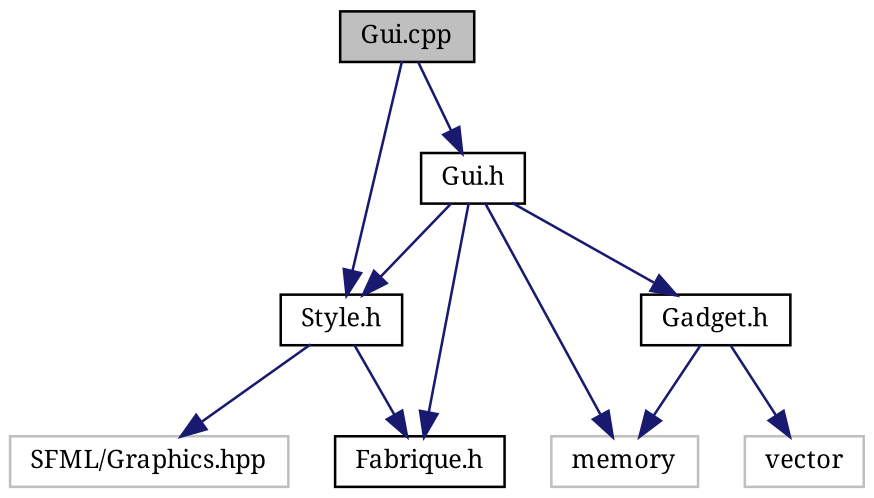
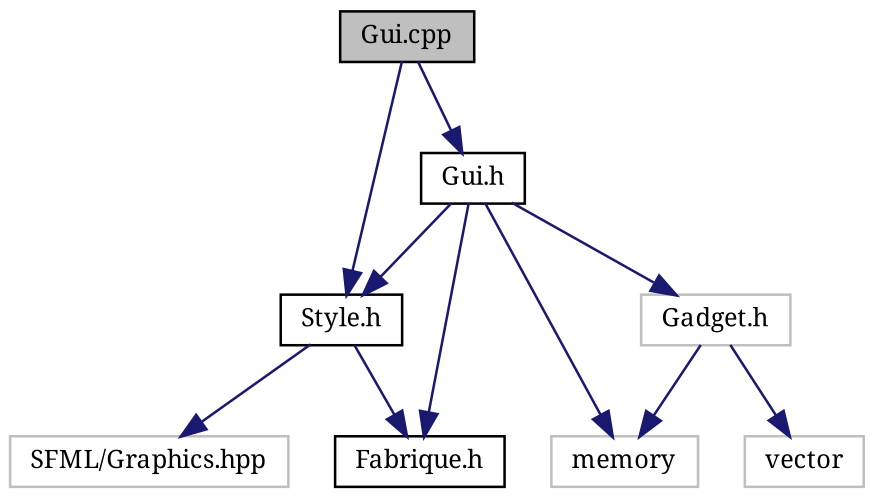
node "Gadget.h": color black -> grey75
